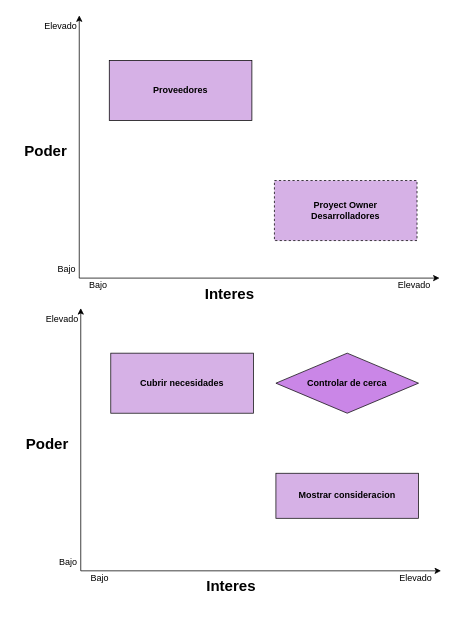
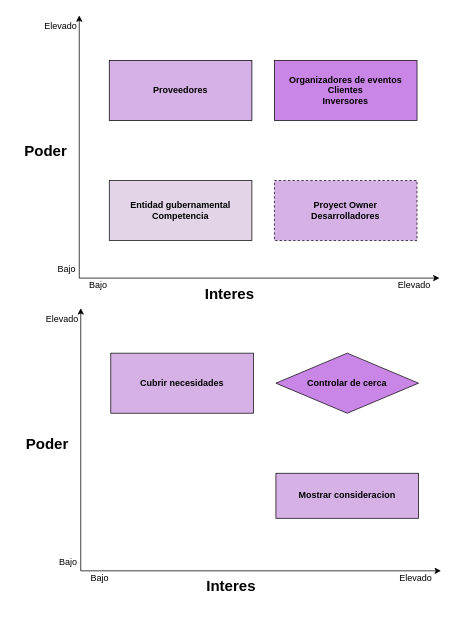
node "Organizadores de eventos Clientes Inversores": added
node "Entidad gubernamental Competencia": added
